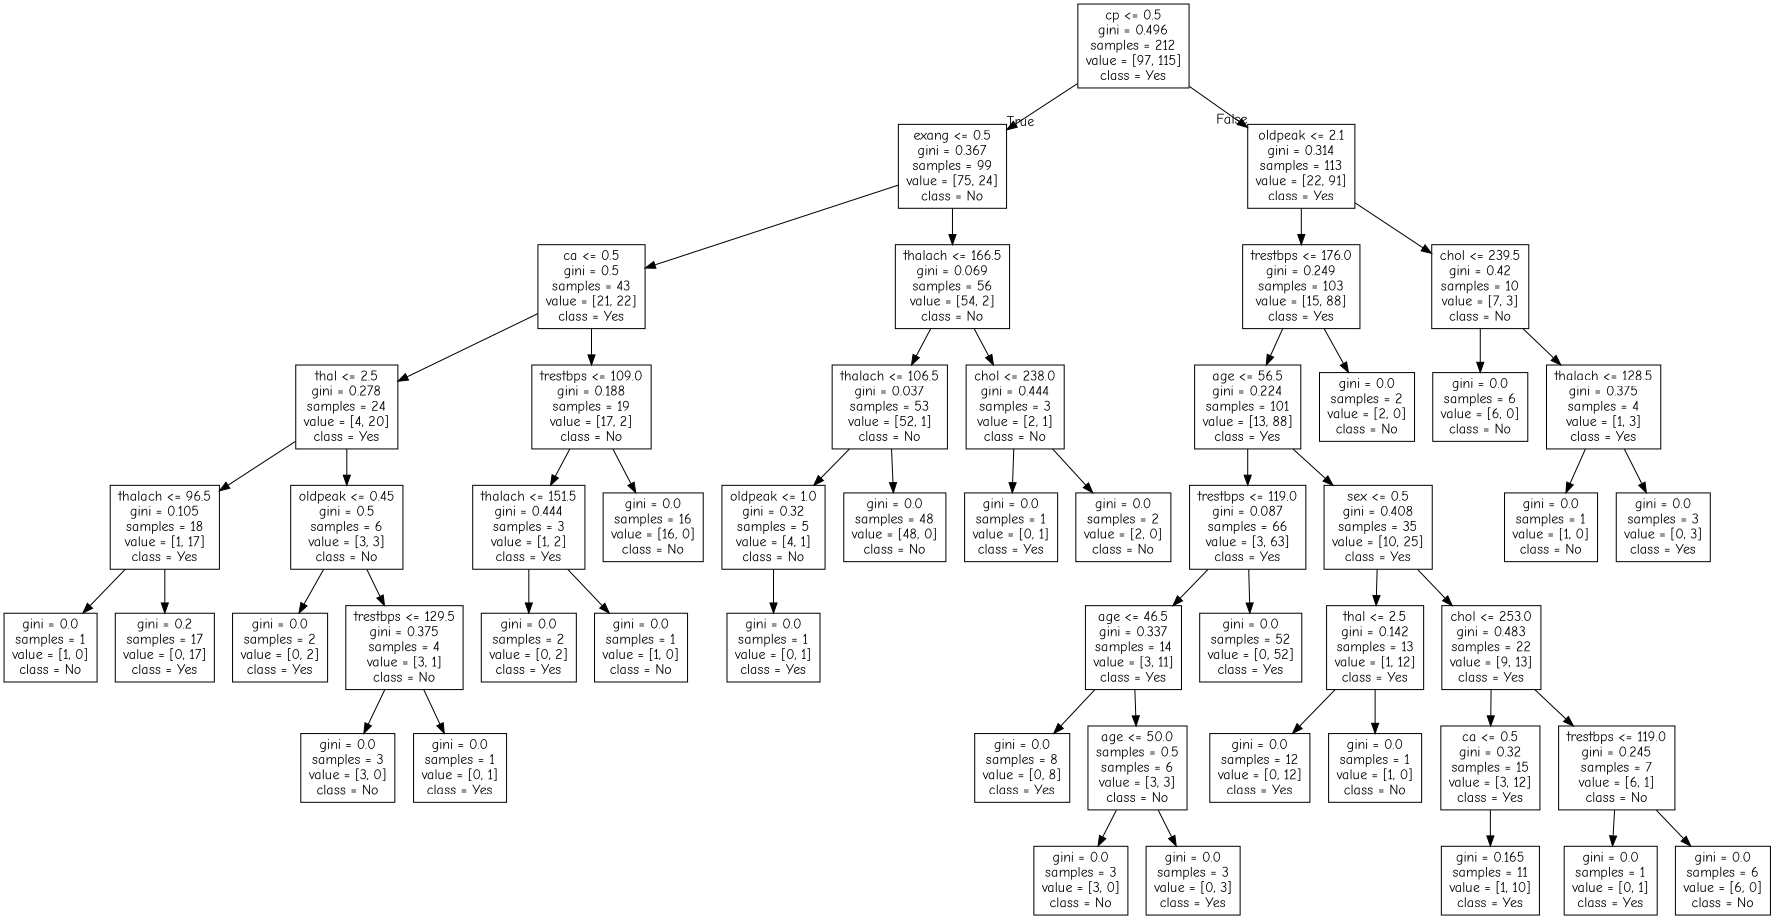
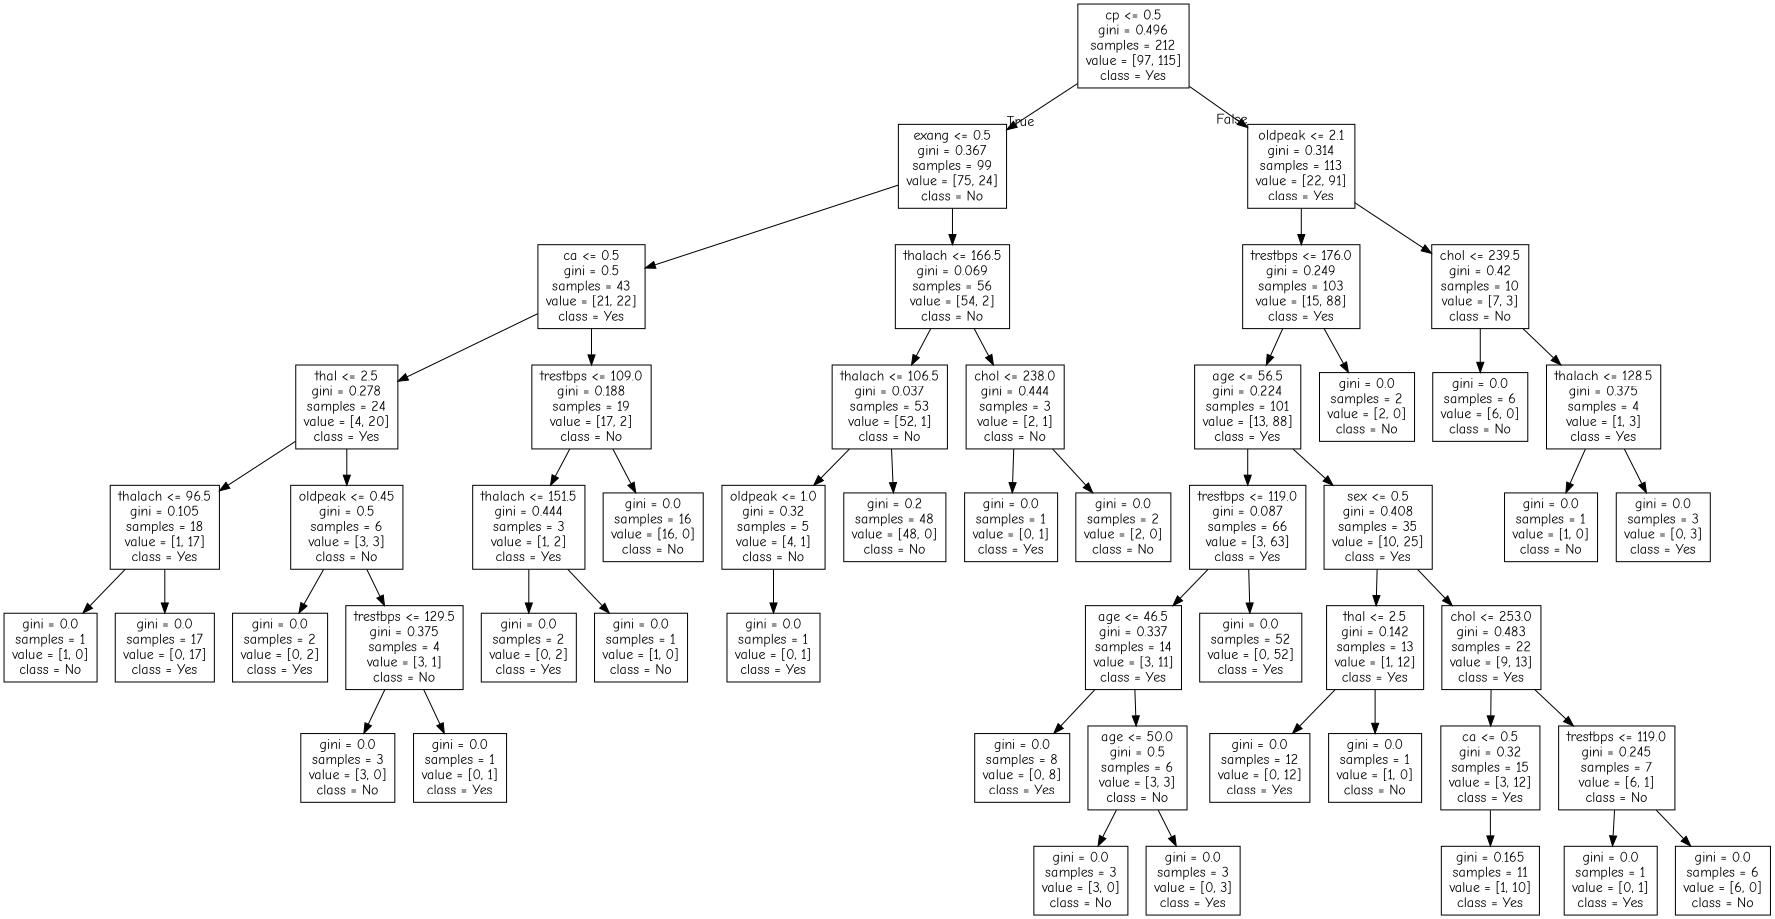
node "gini = 0.0 samples = 48 value = [48, 0] class = No": label "gini = 0.0 samples = 48 value = [48, 0] class = No" -> "gini = 0.2 samples = 48 value = [48, 0] class = No"
node "gini = 0.2 samples = 17 value = [0, 17] class = Yes": label "gini = 0.2 samples = 17 value = [0, 17] class = Yes" -> "gini = 0.0 samples = 17 value = [0, 17] class = Yes"
node "age <= 50.0 samples = 0.5 samples = 6 value = [3, 3] class = No": label "age <= 50.0 samples = 0.5 samples = 6 value = [3, 3] class = No" -> "age <= 50.0 gini = 0.5 samples = 6 value = [3, 3] class = No"
